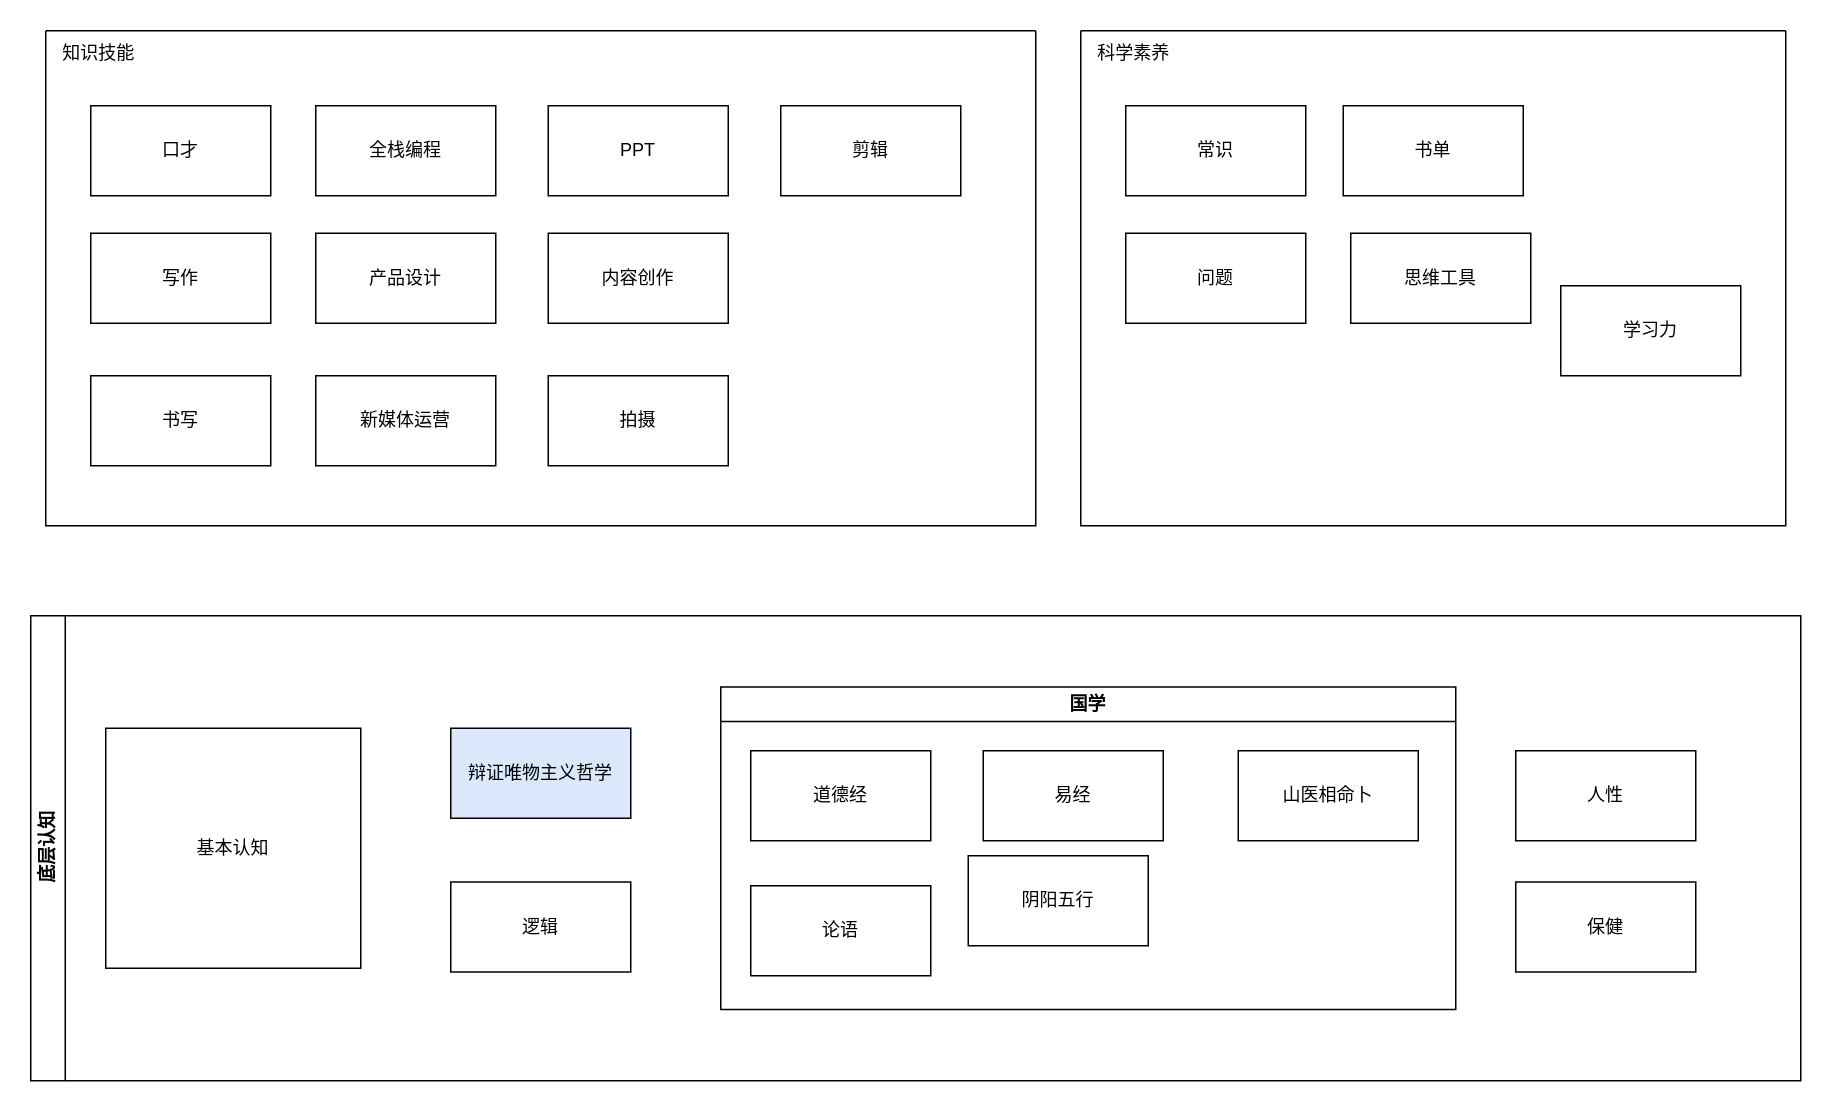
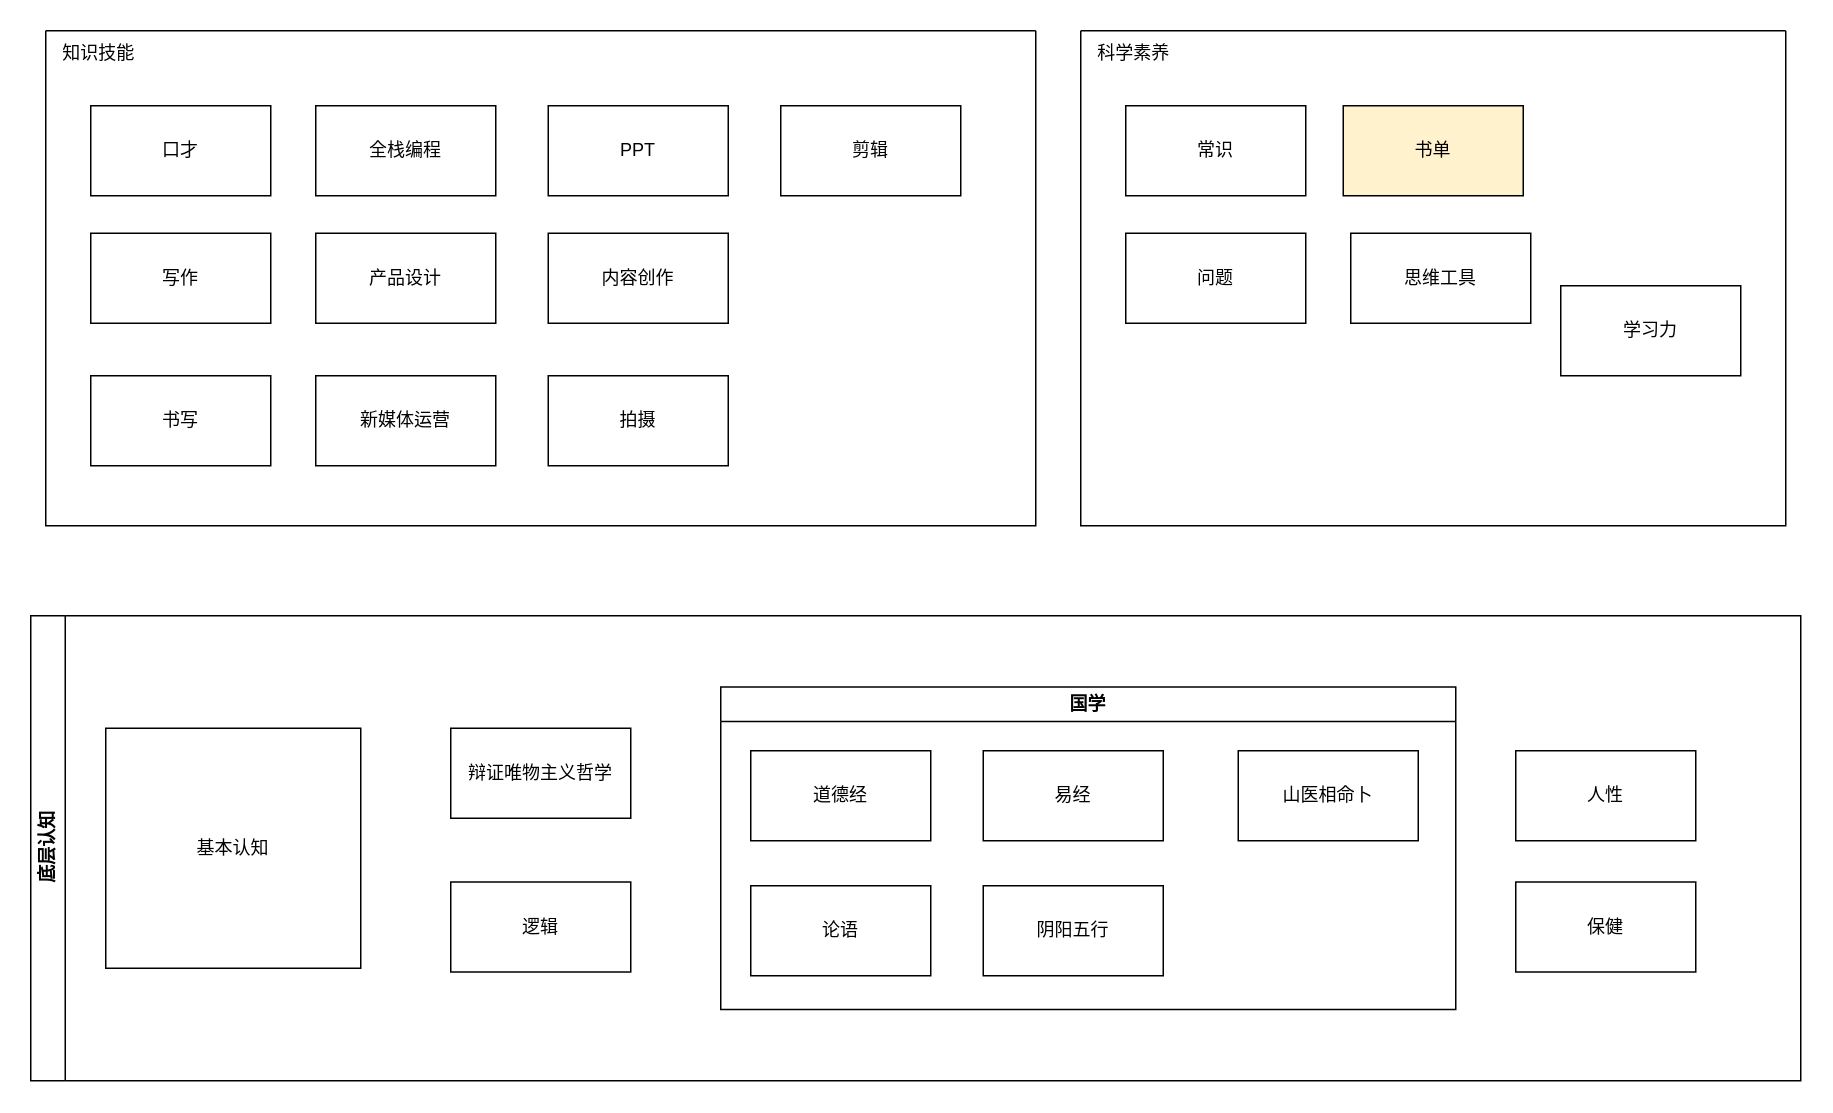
node "书单": fillcolor #ffffff -> #fff2cc
node "辩证唯物主义哲学": fillcolor #dae8fc -> #ffffff
node "阴阳五行": moved (1058, 901) -> (1073, 931)
